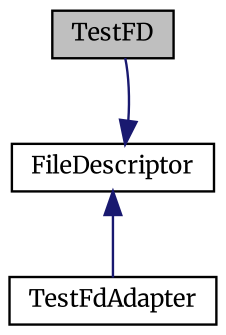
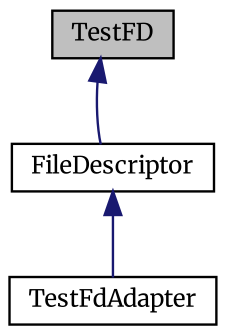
edge "TestFD" -> "FileDescriptor": reversed
